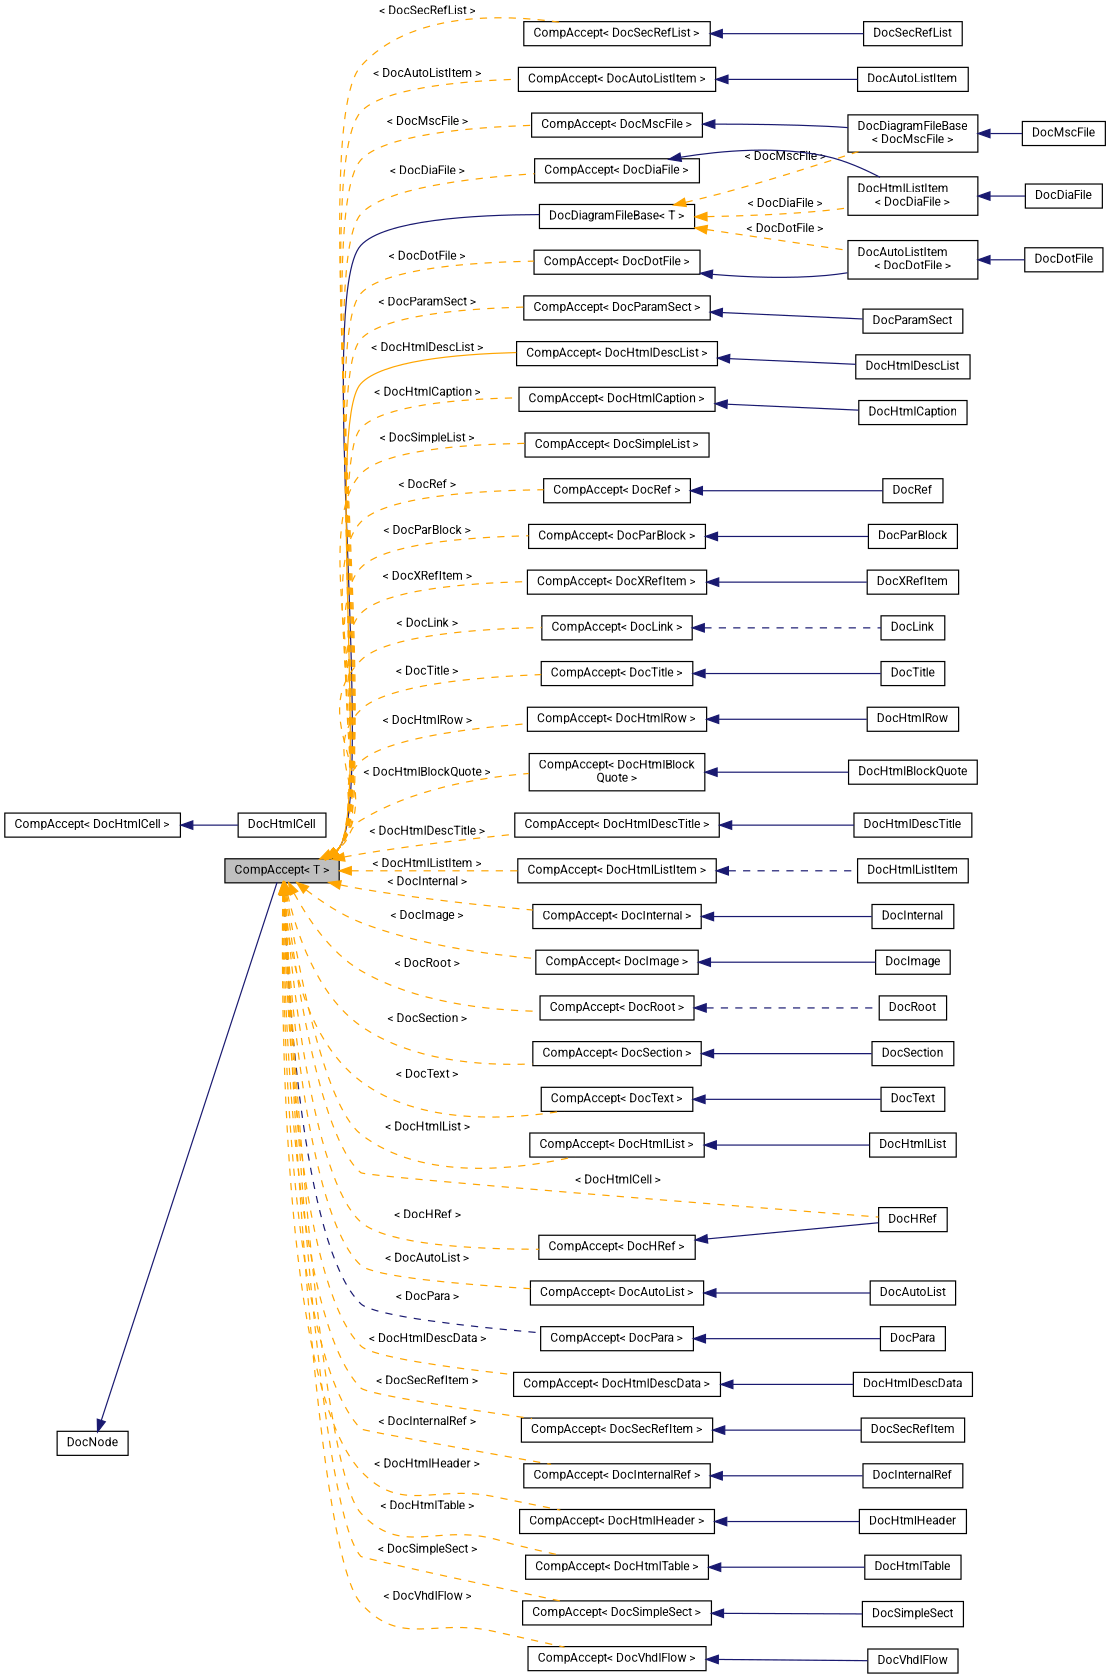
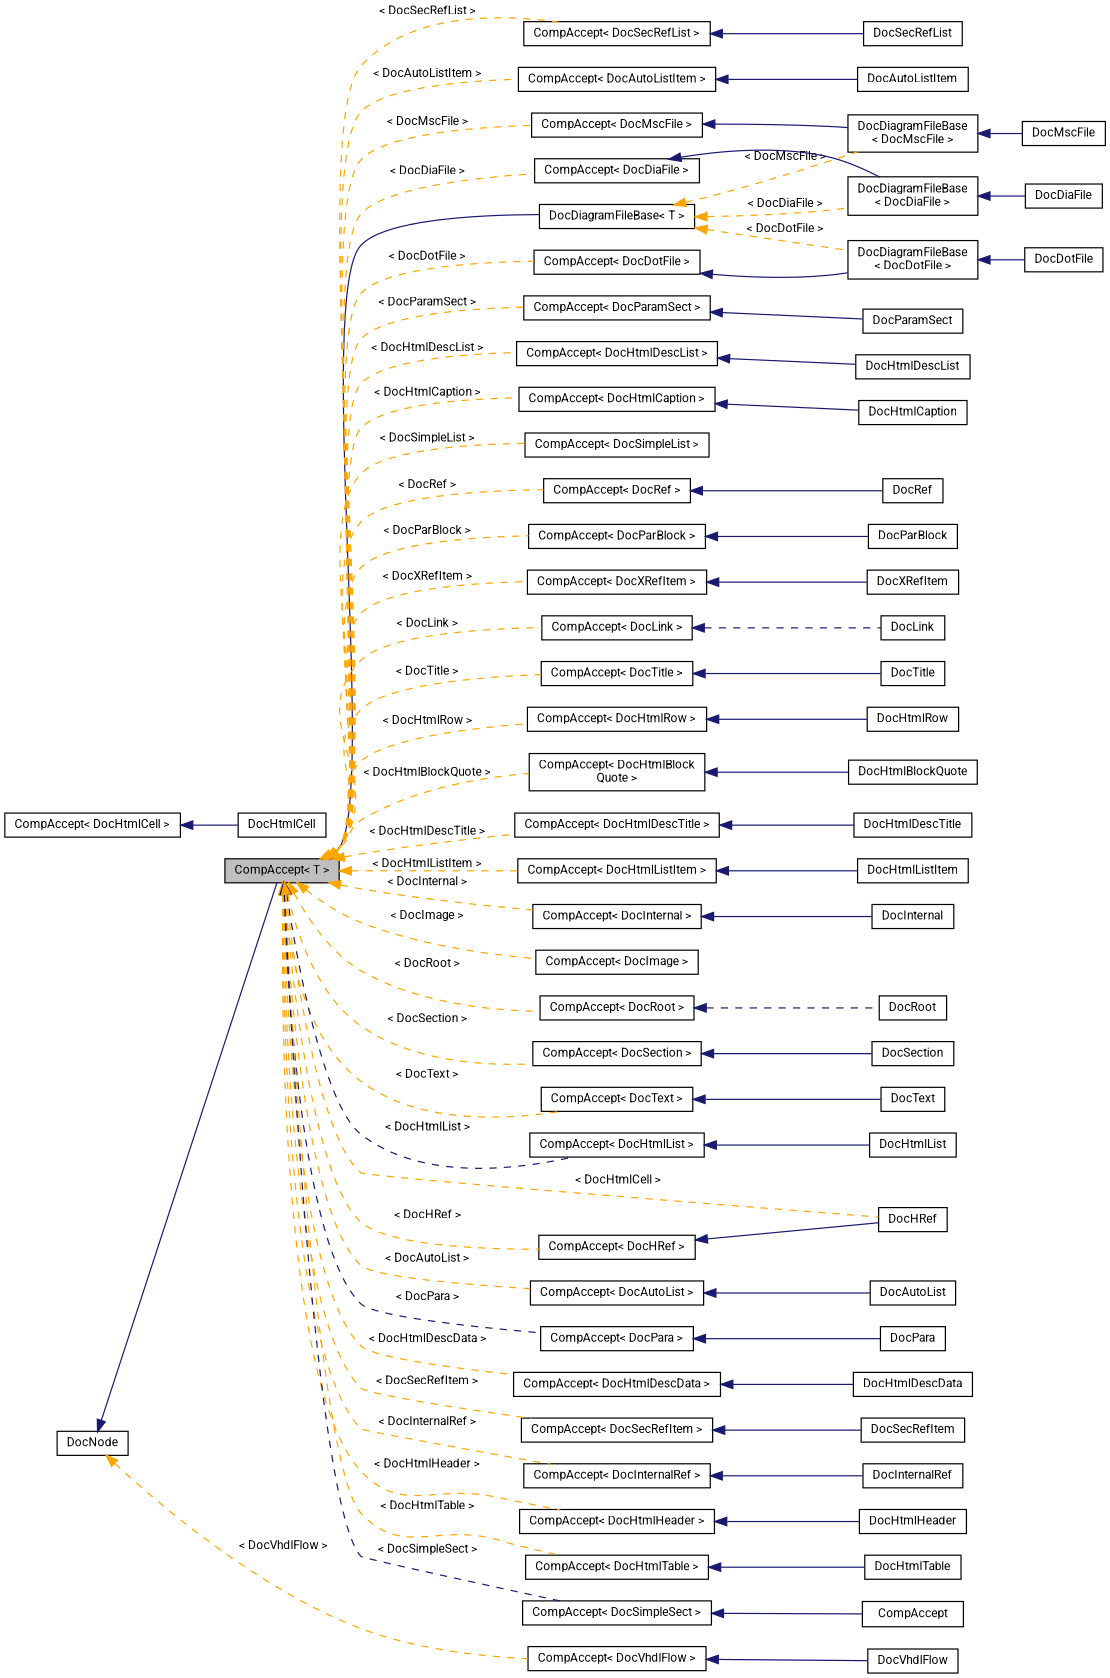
node "DocHtmlListItem < DocDiaFile >": label "DocHtmlListItem < DocDiaFile >" -> "DocDiagramFileBase < DocDiaFile >"
node "DocAutoListItem < DocDotFile >": label "DocAutoListItem < DocDotFile >" -> "DocDiagramFileBase < DocDotFile >"
edge "CompAccept< DocHtmlDescList >" -> "CompAccept< T >": style solid -> dashed
edge "DocHtmlListItem" -> "CompAccept< DocHtmlListItem >": style dashed -> solid
node "DocImage": removed
edge "CompAccept< DocHtmlList >" -> "CompAccept< T >": color orange -> midnightblue
edge "CompAccept< DocSimpleSect >" -> "CompAccept< T >": color orange -> midnightblue
edge "CompAccept< DocVhdlFlow >" -> "CompAccept< T >": now "CompAccept< DocVhdlFlow >" -> "DocNode"
node "DocSimpleSect": label "DocSimpleSect" -> "CompAccept"
